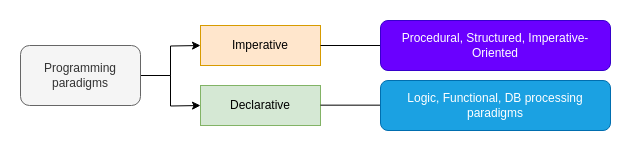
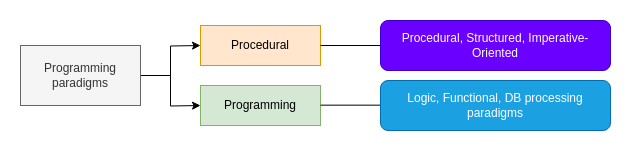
node "Imperative": label "Imperative" -> "Procedural"
node "Programming paradigms": shape rounded rectangle -> rectangle
node "Declarative": label "Declarative" -> "Programming"
